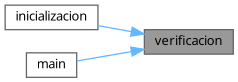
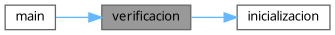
edge "inicializacion" -> "verificacion": reversed
